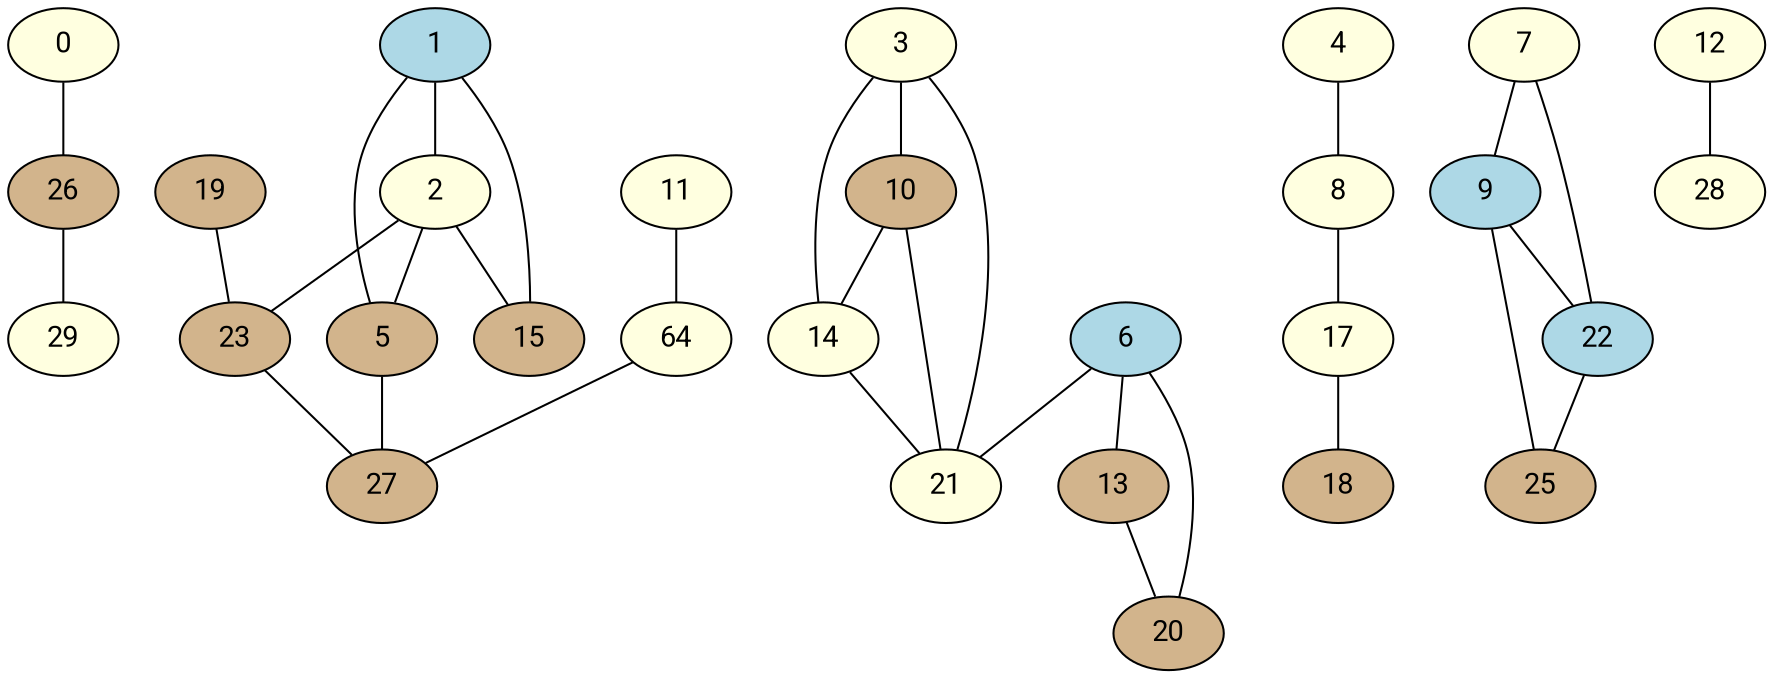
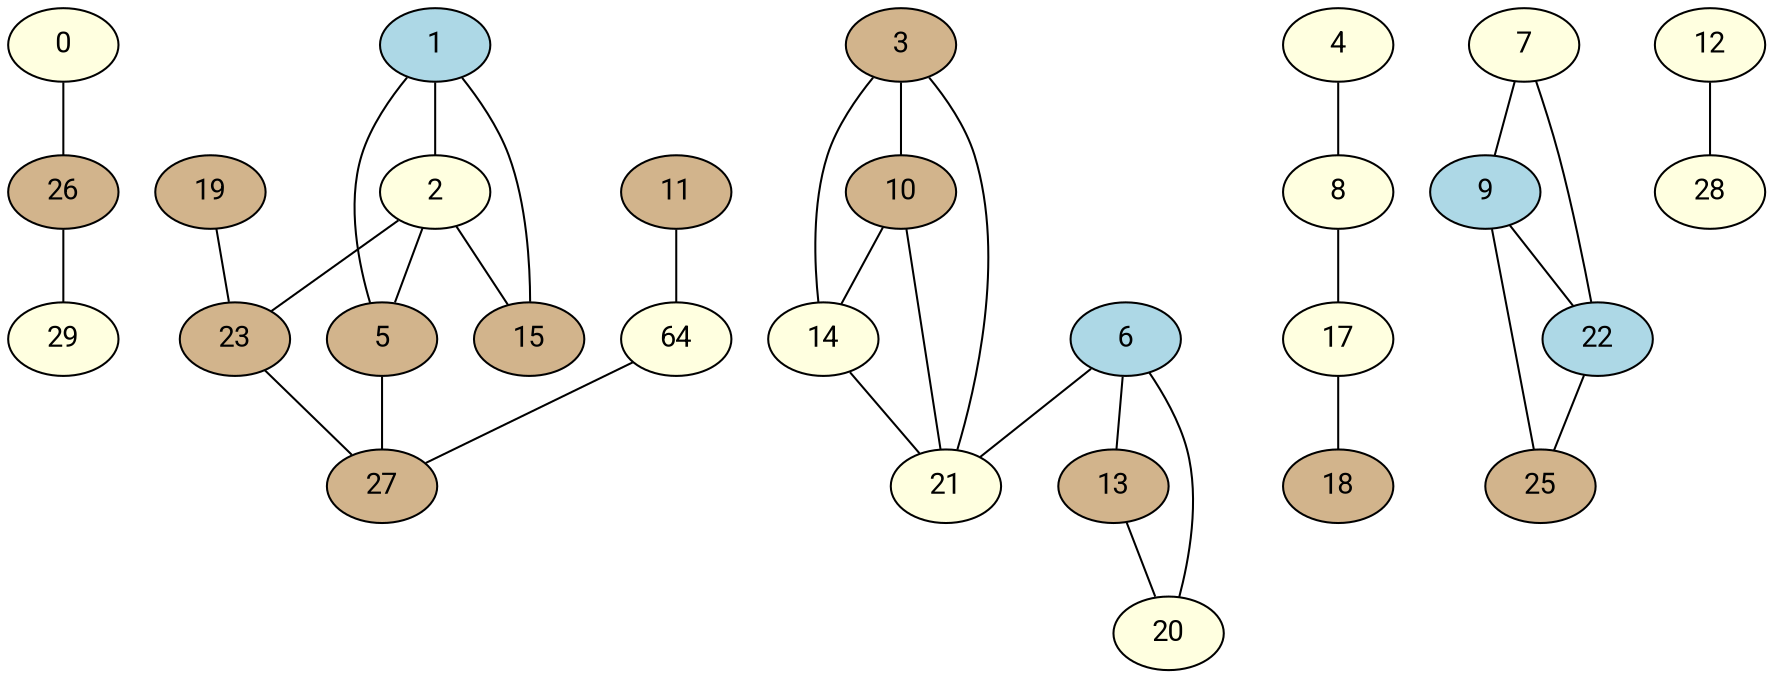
node "3": fillcolor lightyellow -> tan
node "11": fillcolor lightyellow -> tan
node "20": fillcolor tan -> lightyellow
